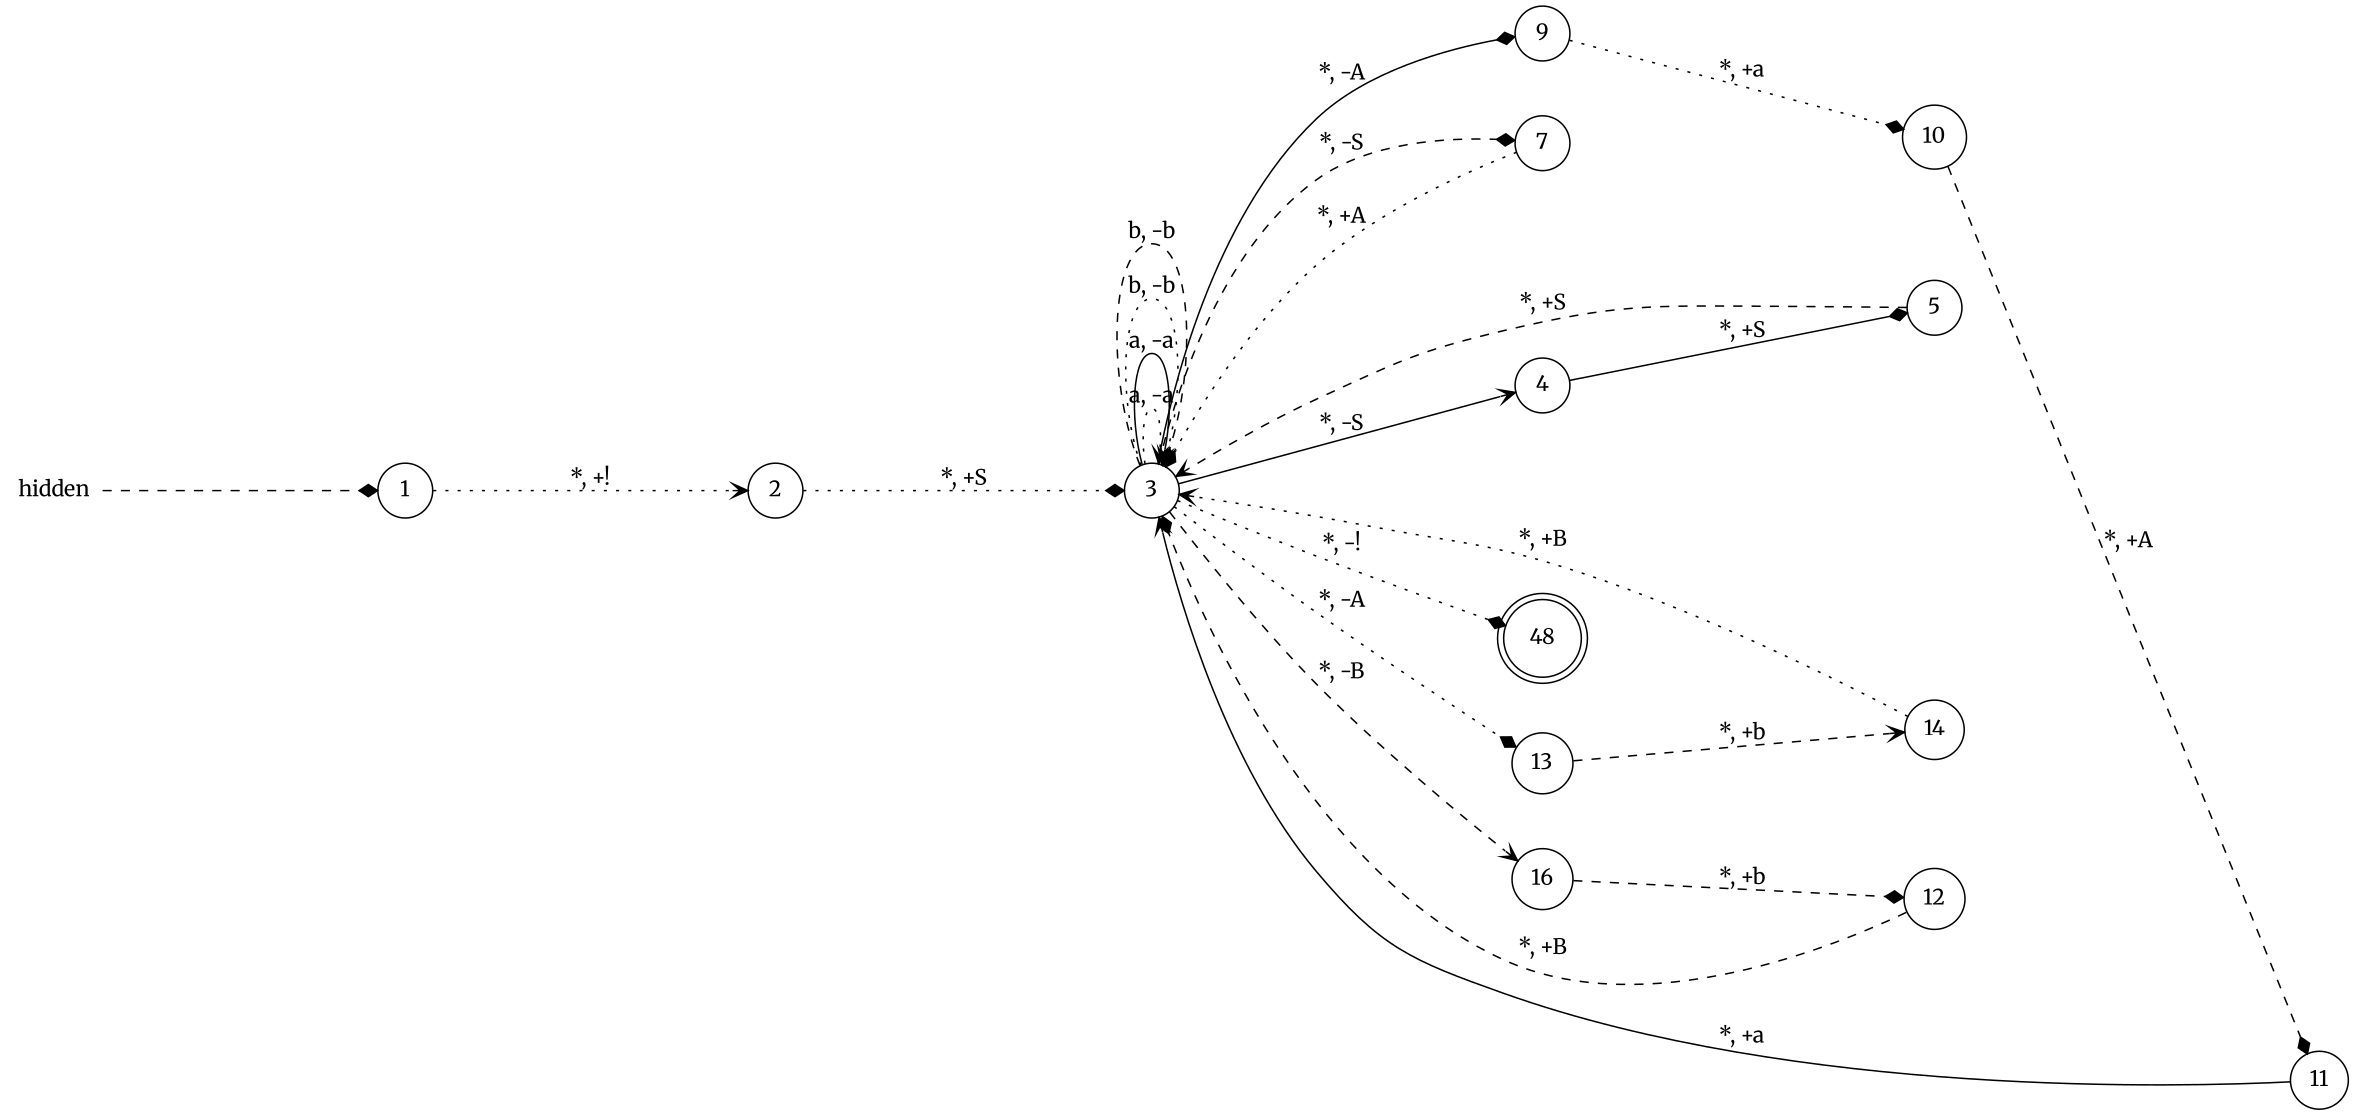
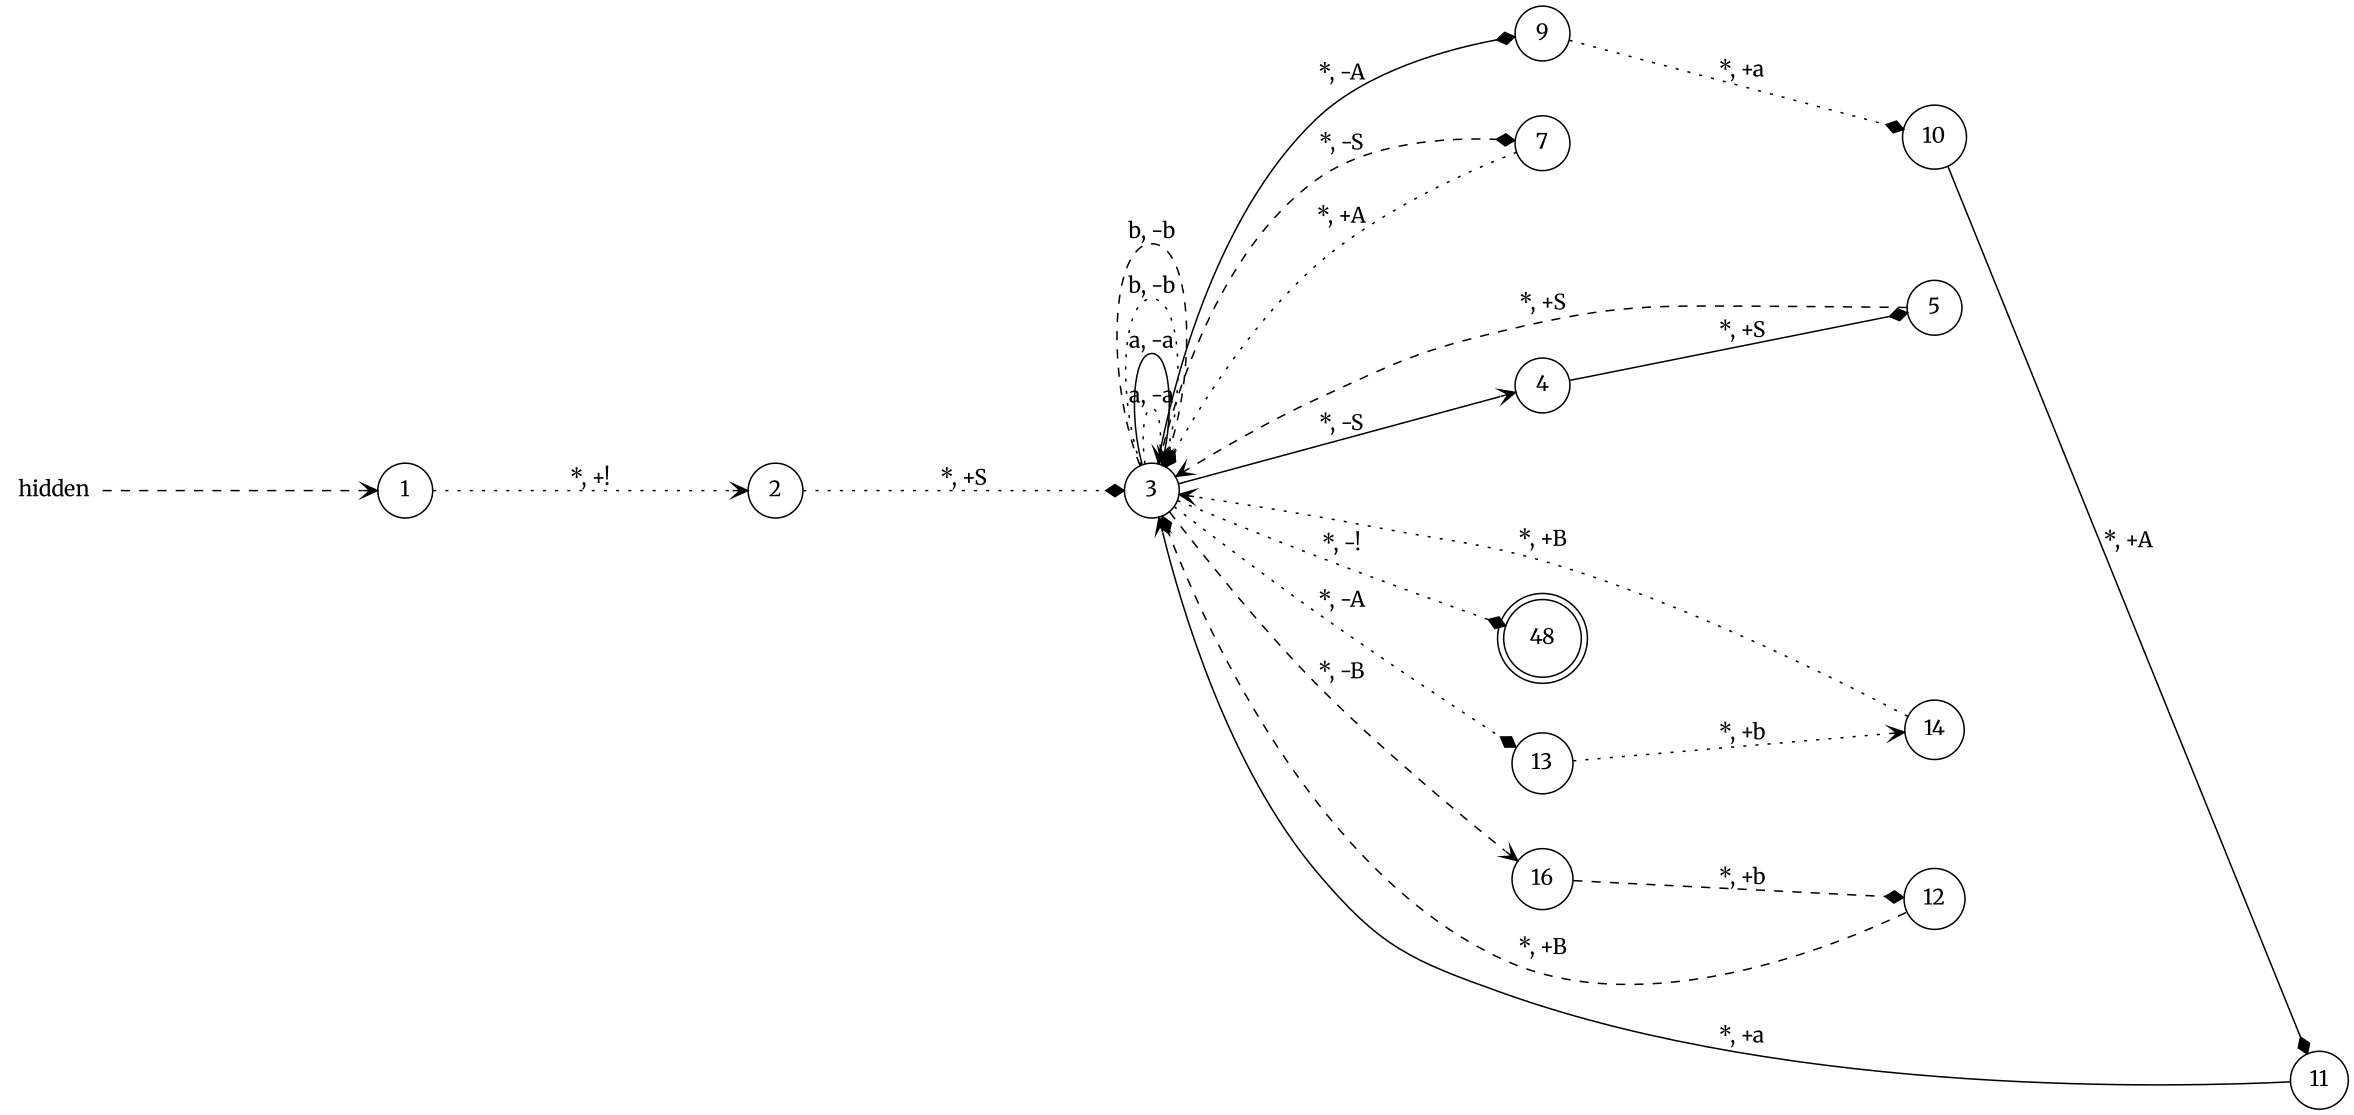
edge "hidden" -> "1": arrowhead diamond -> vee
edge "10" -> "11": style dashed -> solid
edge "13" -> "14": style dashed -> dotted
